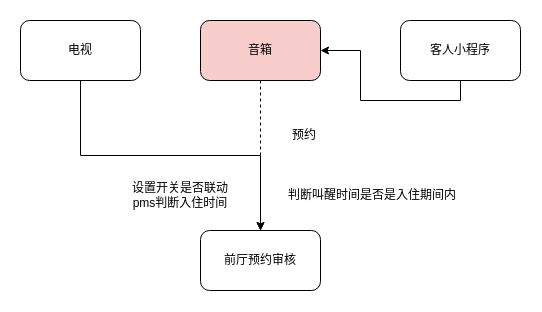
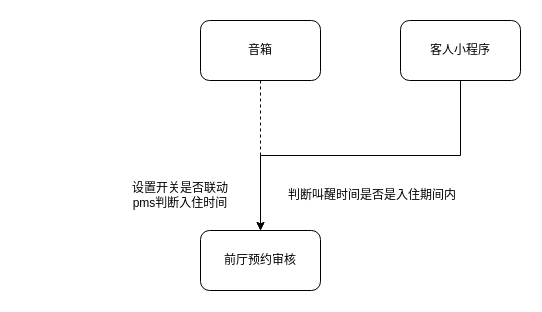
node "电视": removed
node "音箱": fillcolor #f8cecc -> #ffffff
edge "客人小程序" -> "音箱": now "客人小程序" -> "前厅预约审核"
node "预约": removed
edge "电视" -> "前厅预约审核": removed
